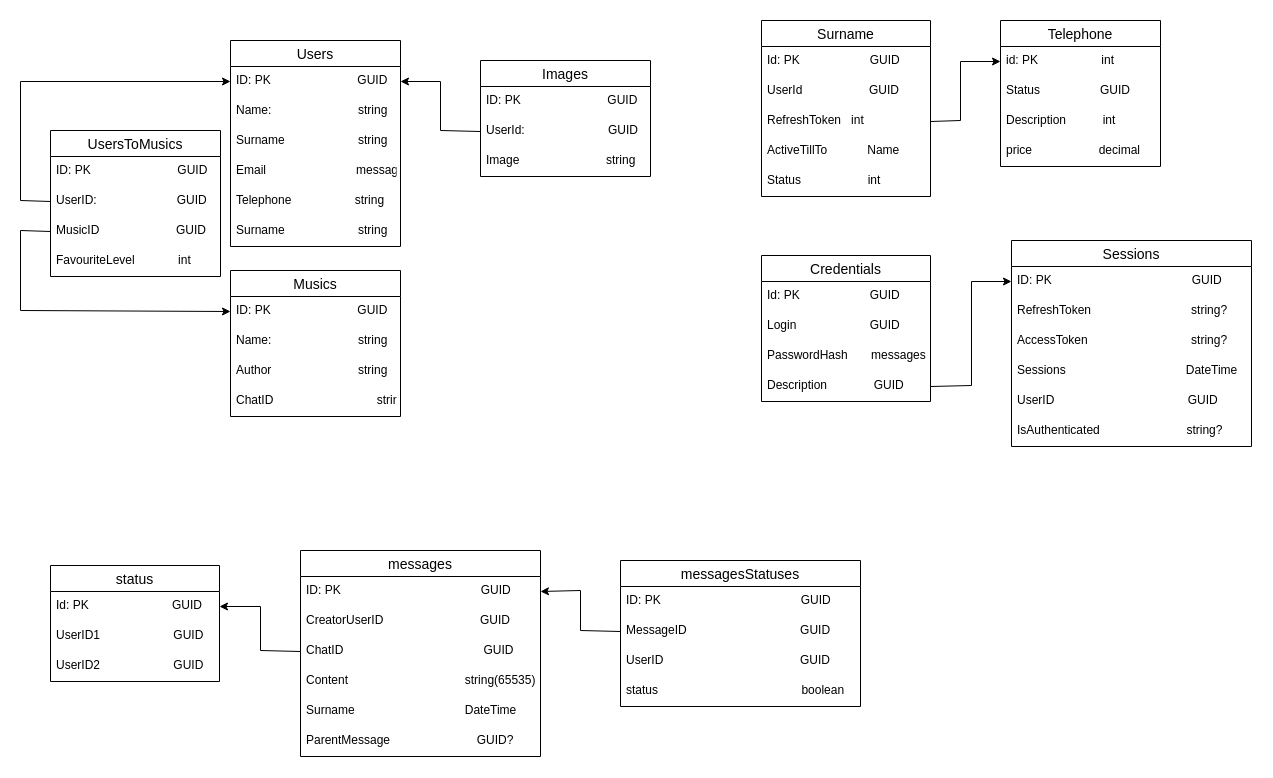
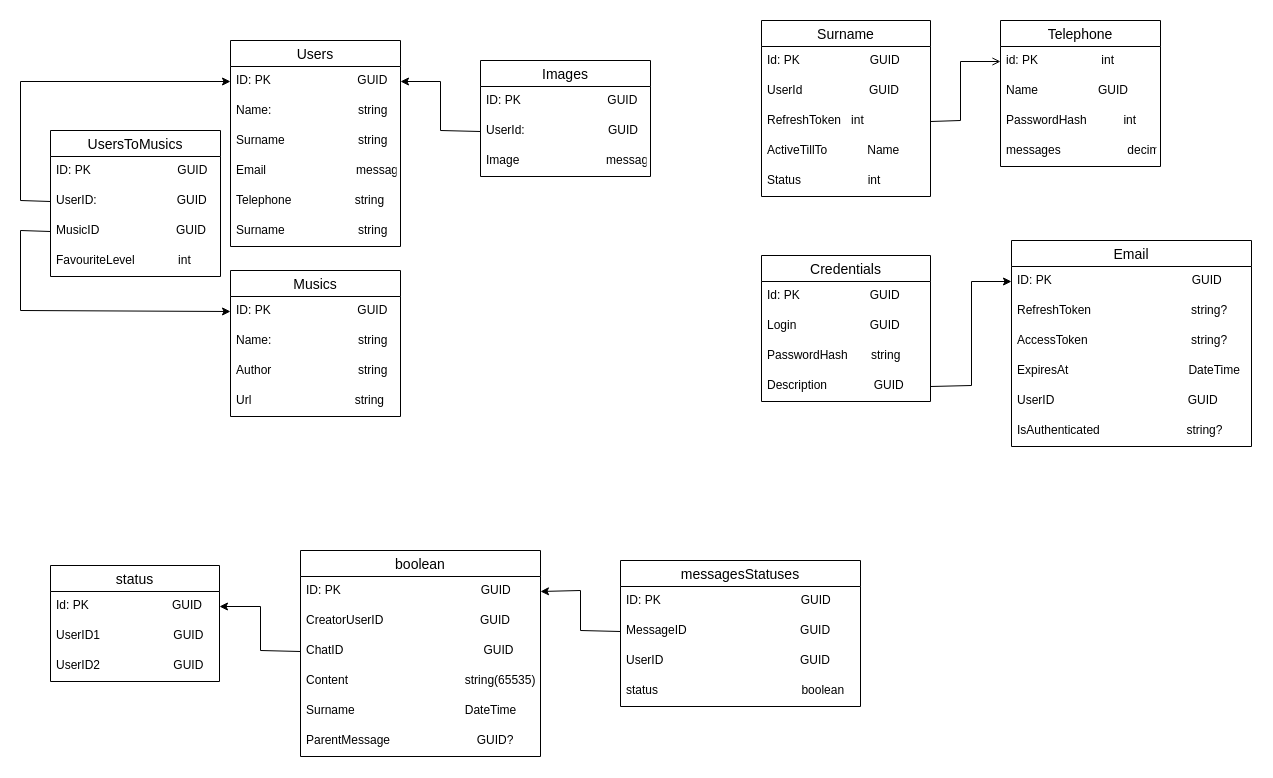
edge "RefreshToken int" -> "id: PK int": arrowhead classic -> open
node "Status GUID": label "Status GUID" -> "Name GUID"
node "Description int": label "Description int" -> "PasswordHash int"
node "price decimal": label "price decimal" -> "messages decimal"
node "Image string": label "Image string" -> "Image messages"
node "Sessions": label "Sessions" -> "Email"
node "PasswordHash messages": label "PasswordHash messages" -> "PasswordHash string"
node "Sessions DateTime": label "Sessions DateTime" -> "ExpiresAt DateTime"
node "ChatID string": label "ChatID string" -> "Url string"
node "messages": label "messages" -> "boolean"
